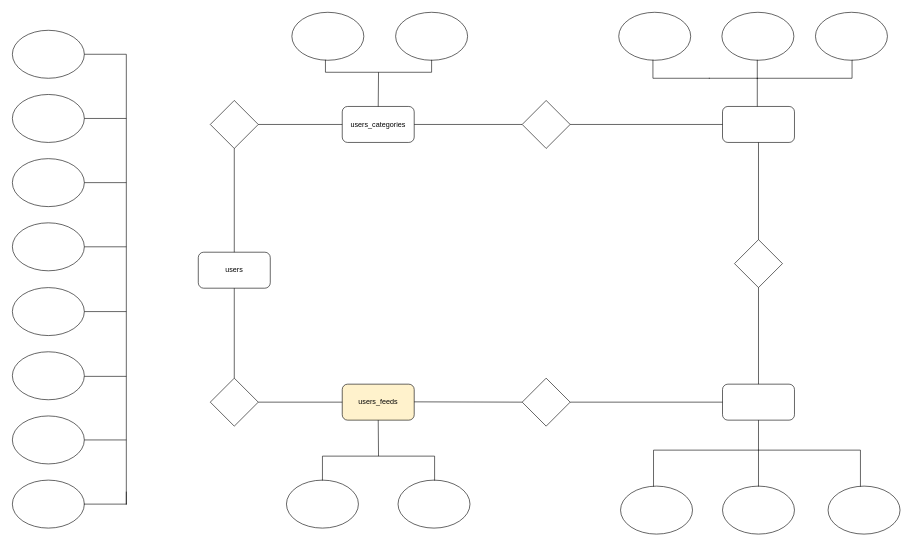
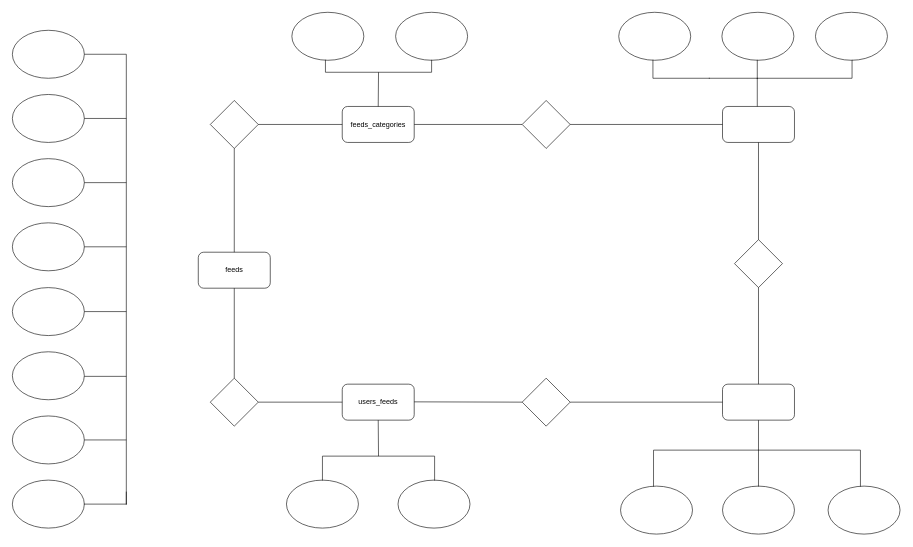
node "users_categories": label "users_categories" -> "feeds_categories"
node "users": label "users" -> "feeds"
node "users_feeds": fillcolor #fff2cc -> #ffffff
